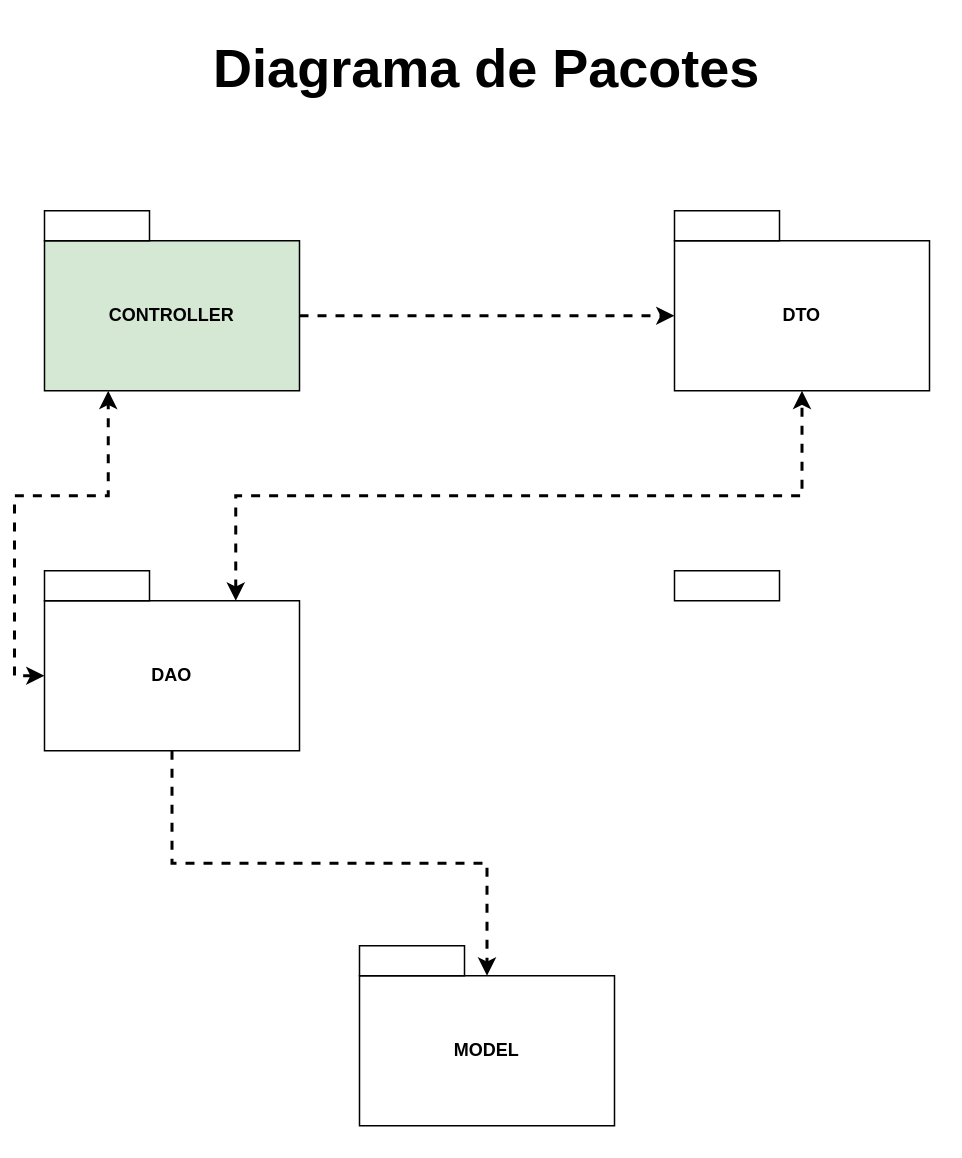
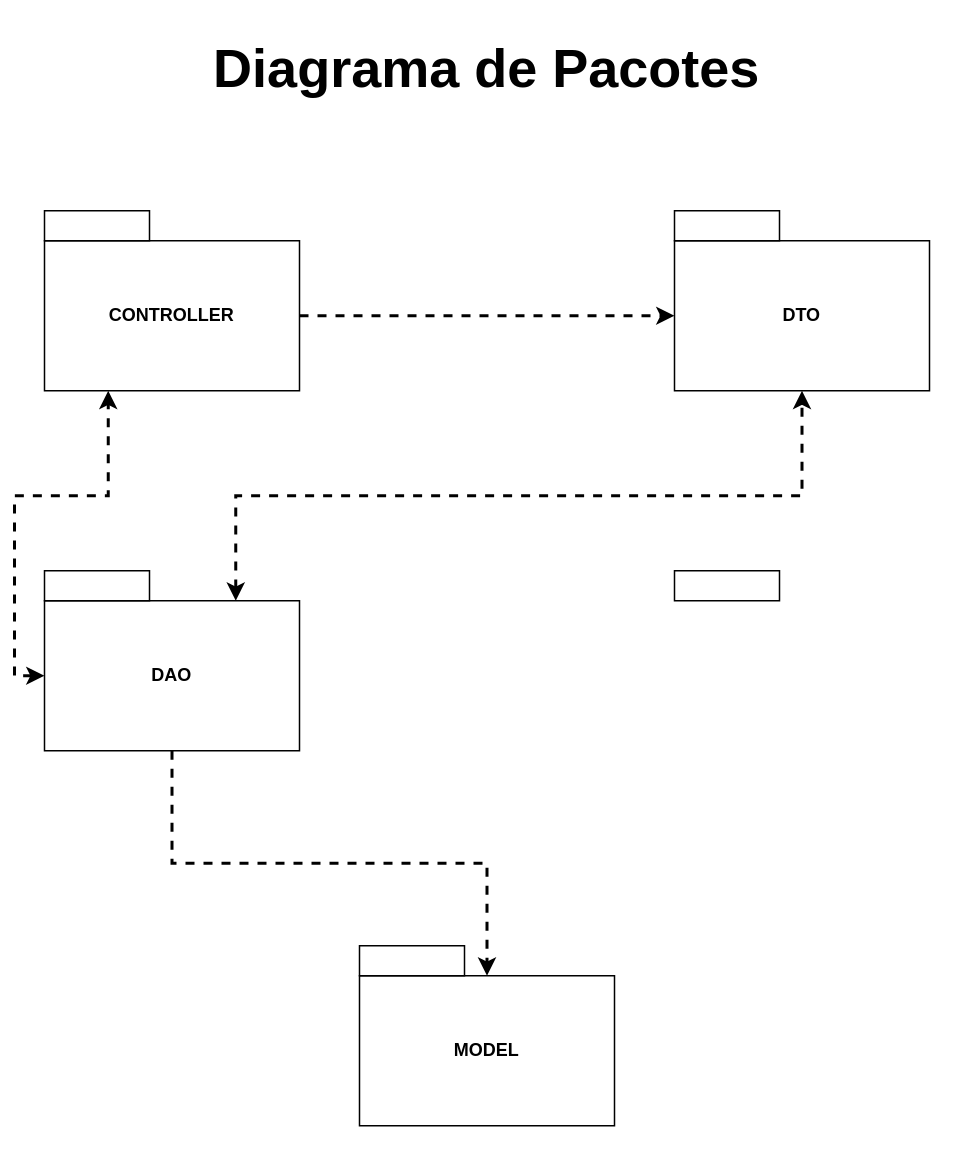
node "CONTROLLER": fillcolor #d5e8d4 -> #ffffff
